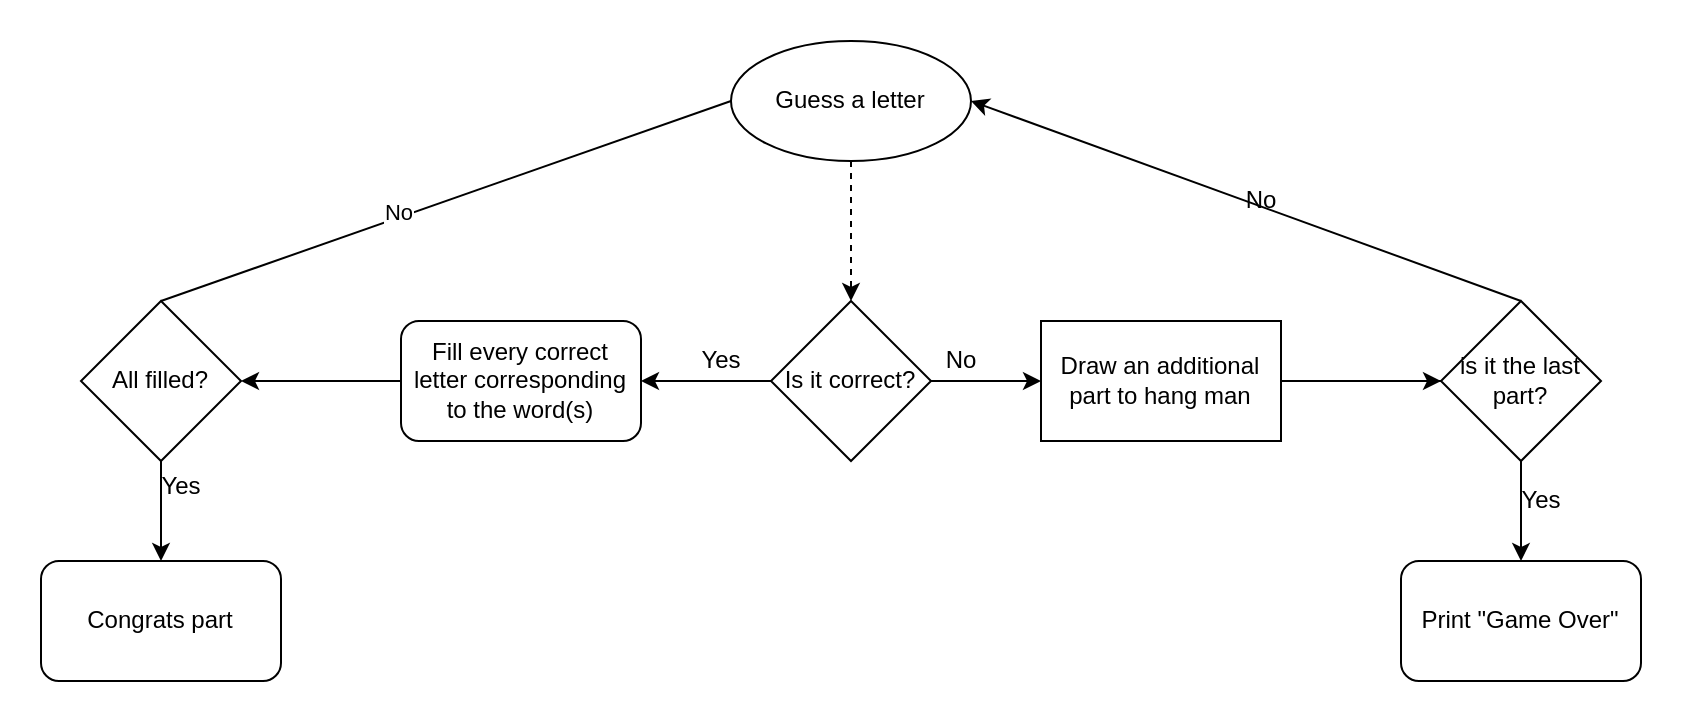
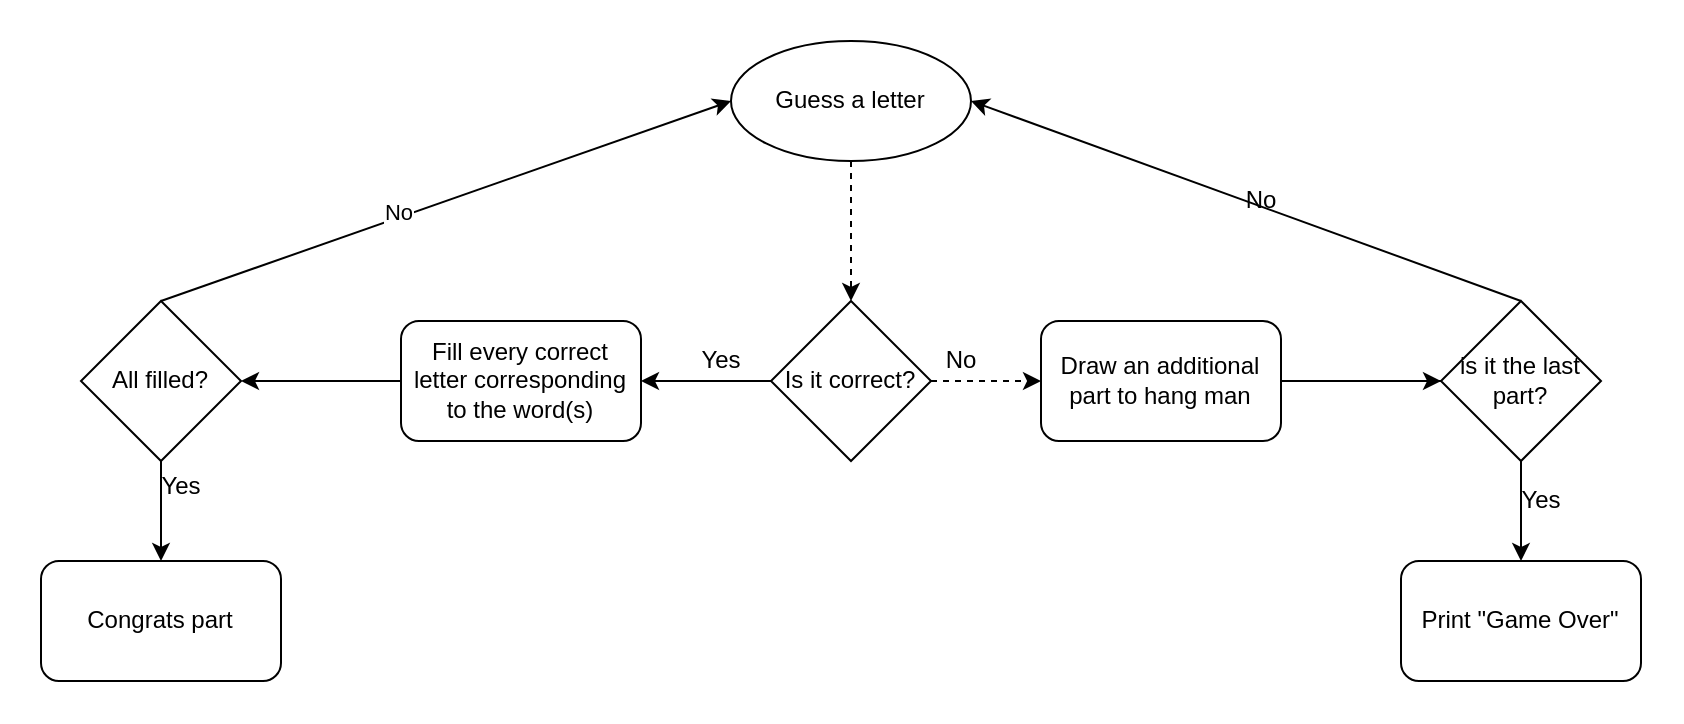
edge "Guess a letter" -- "All filled?": arrowhead none -> classic
edge "Is it correct?" -> "Draw an additional part to hang man": style solid -> dashed
node "Draw an additional part to hang man": shape rectangle -> rounded rectangle
